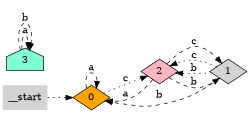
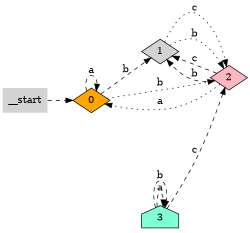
edge "0" -> "2": label "c" -> "b"
edge "2" -> "0": style dashed -> dotted
edge "__start" -> "0": style dotted -> dashed
edge "1" -> "0": reversed
edge "3" -> "2": added, label "c"
